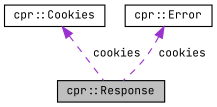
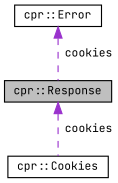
edge "cpr::Response" -> "cpr::Cookies": reversed
